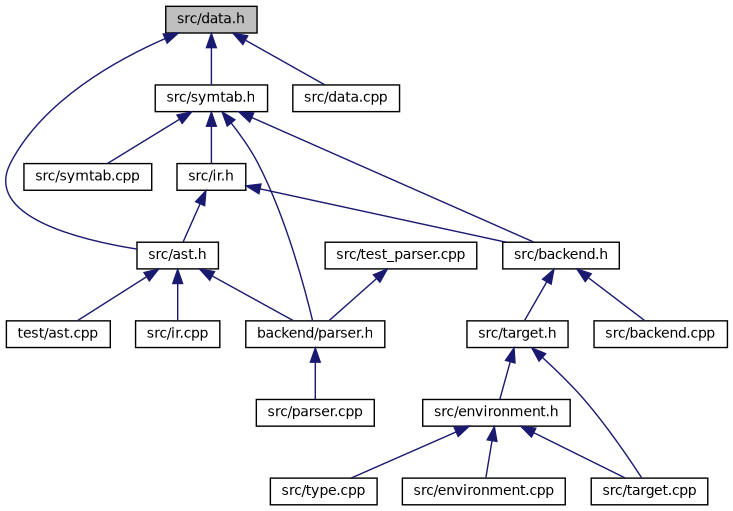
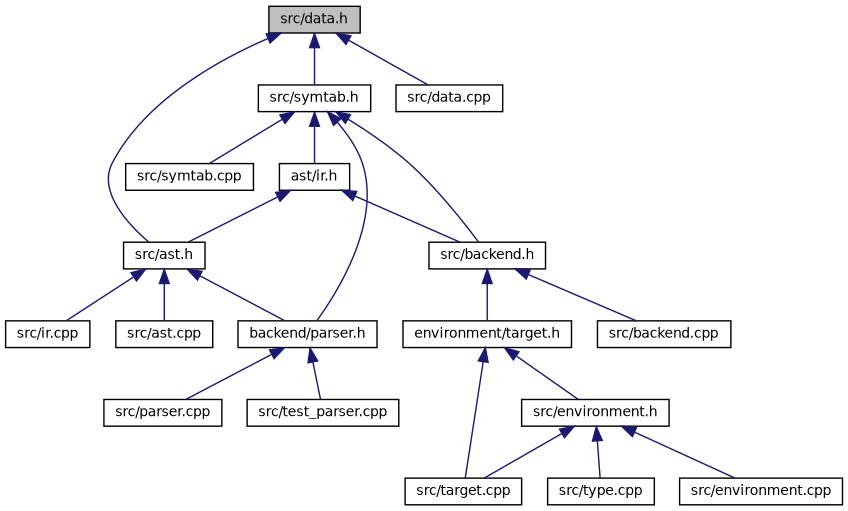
node "src/ir.h": label "src/ir.h" -> "ast/ir.h"
edge "backend/parser.h" -> "src/test_parser.cpp": reversed
node "test/ast.cpp": label "test/ast.cpp" -> "src/ast.cpp"
node "src/target.h": label "src/target.h" -> "environment/target.h"
